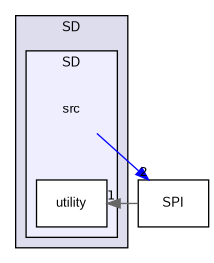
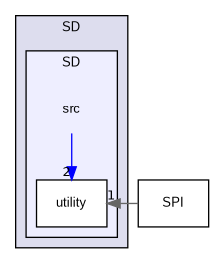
edge "src" -> "SPI": now "src" -> "utility"
